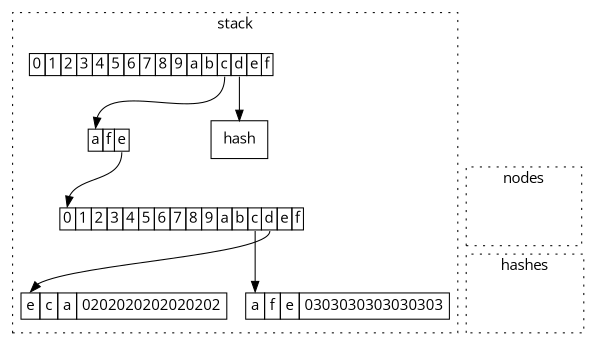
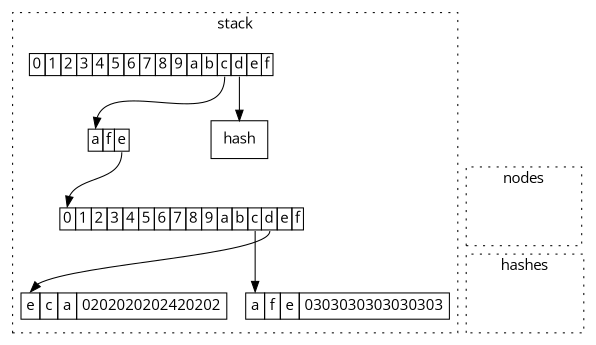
node "e": text "0202020202020202" -> "0202020202420202"
